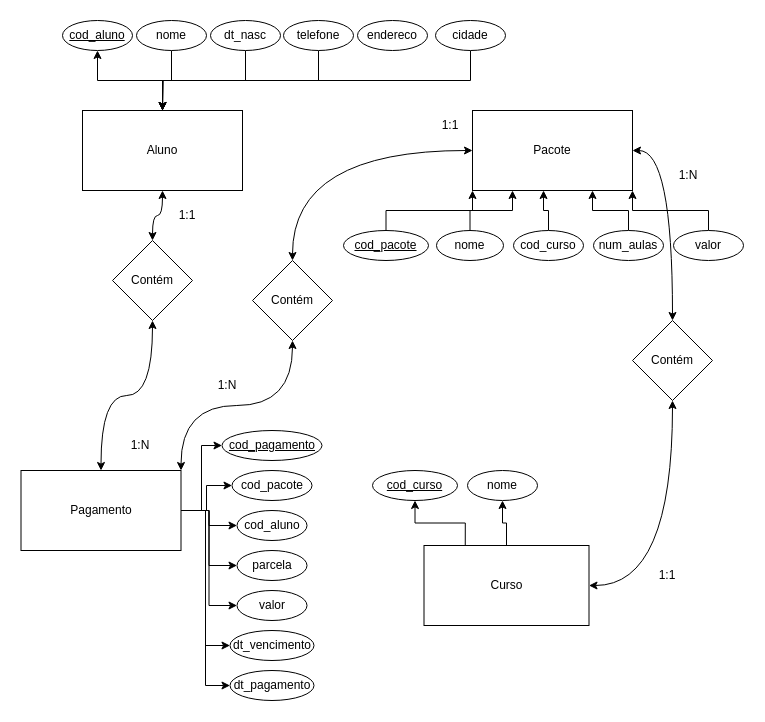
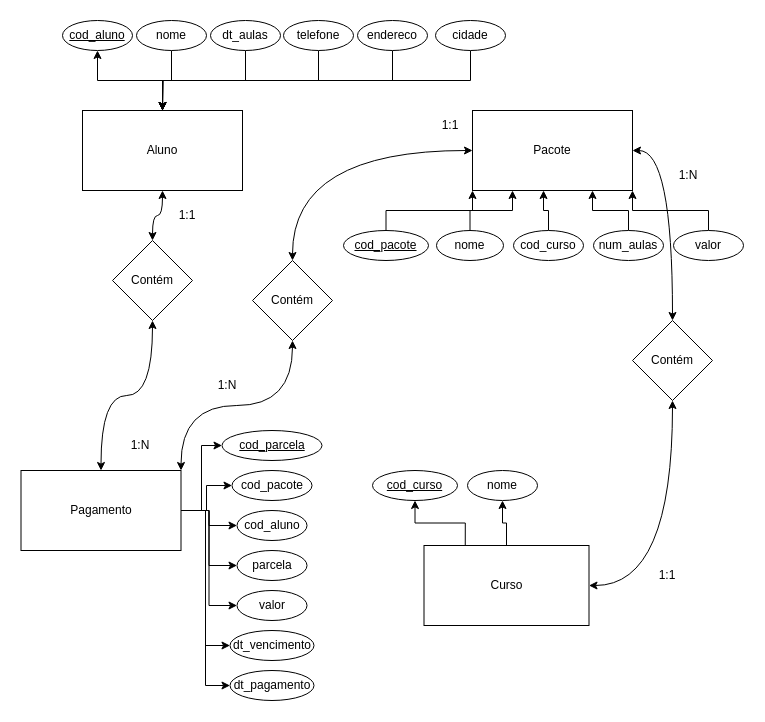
node "dt_nasc": label "dt_nasc" -> "dt_aulas"
edge "endereco" -> "Aluno": added
node "cod_pagamento": label "cod_pagamento" -> "cod_parcela"
